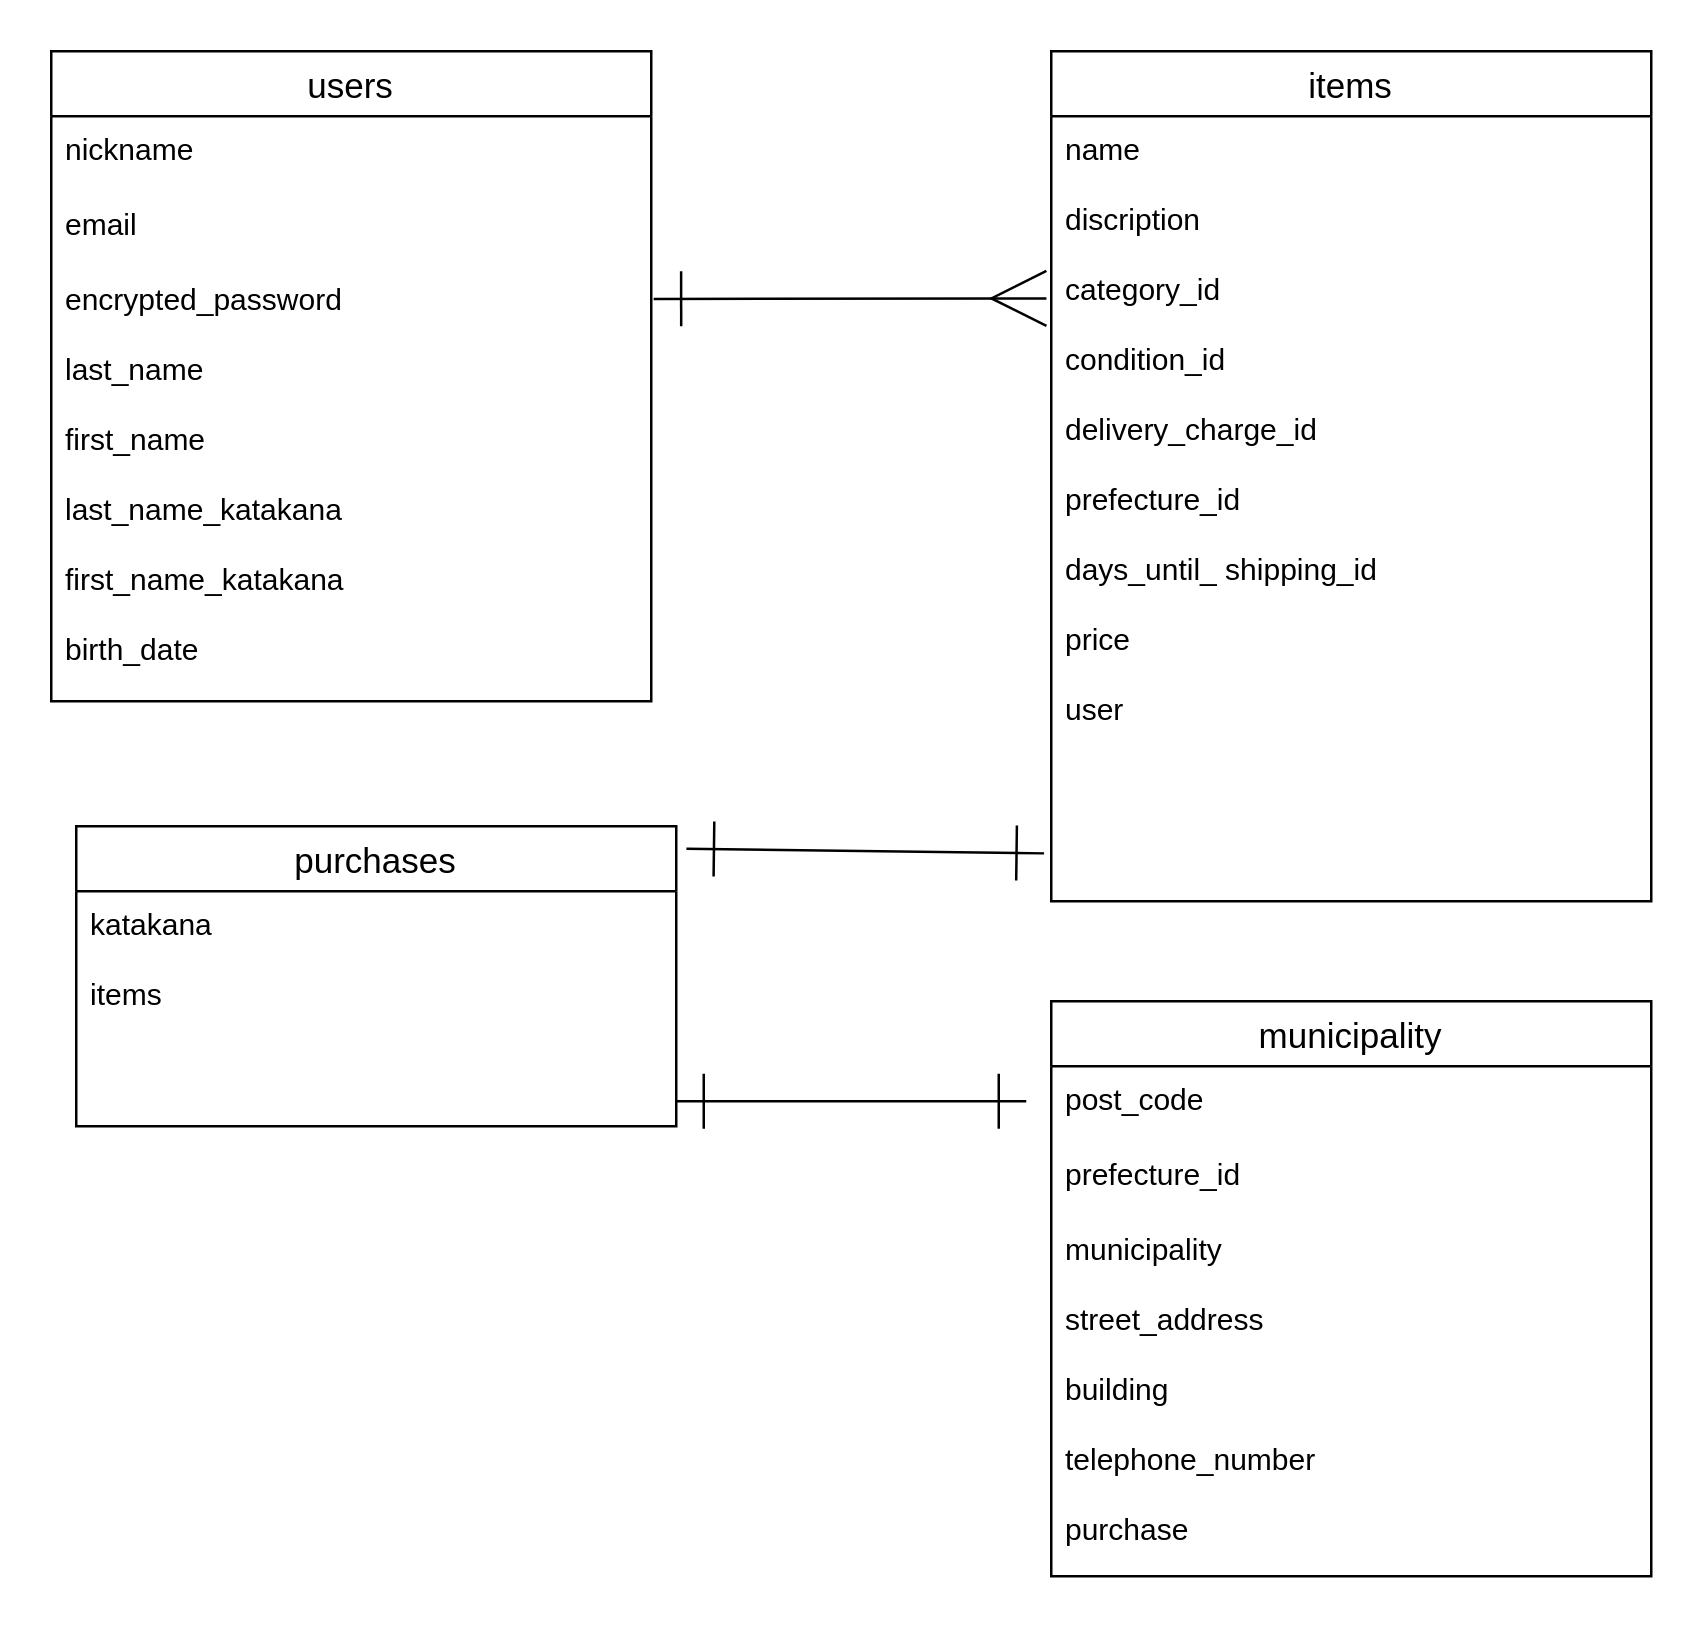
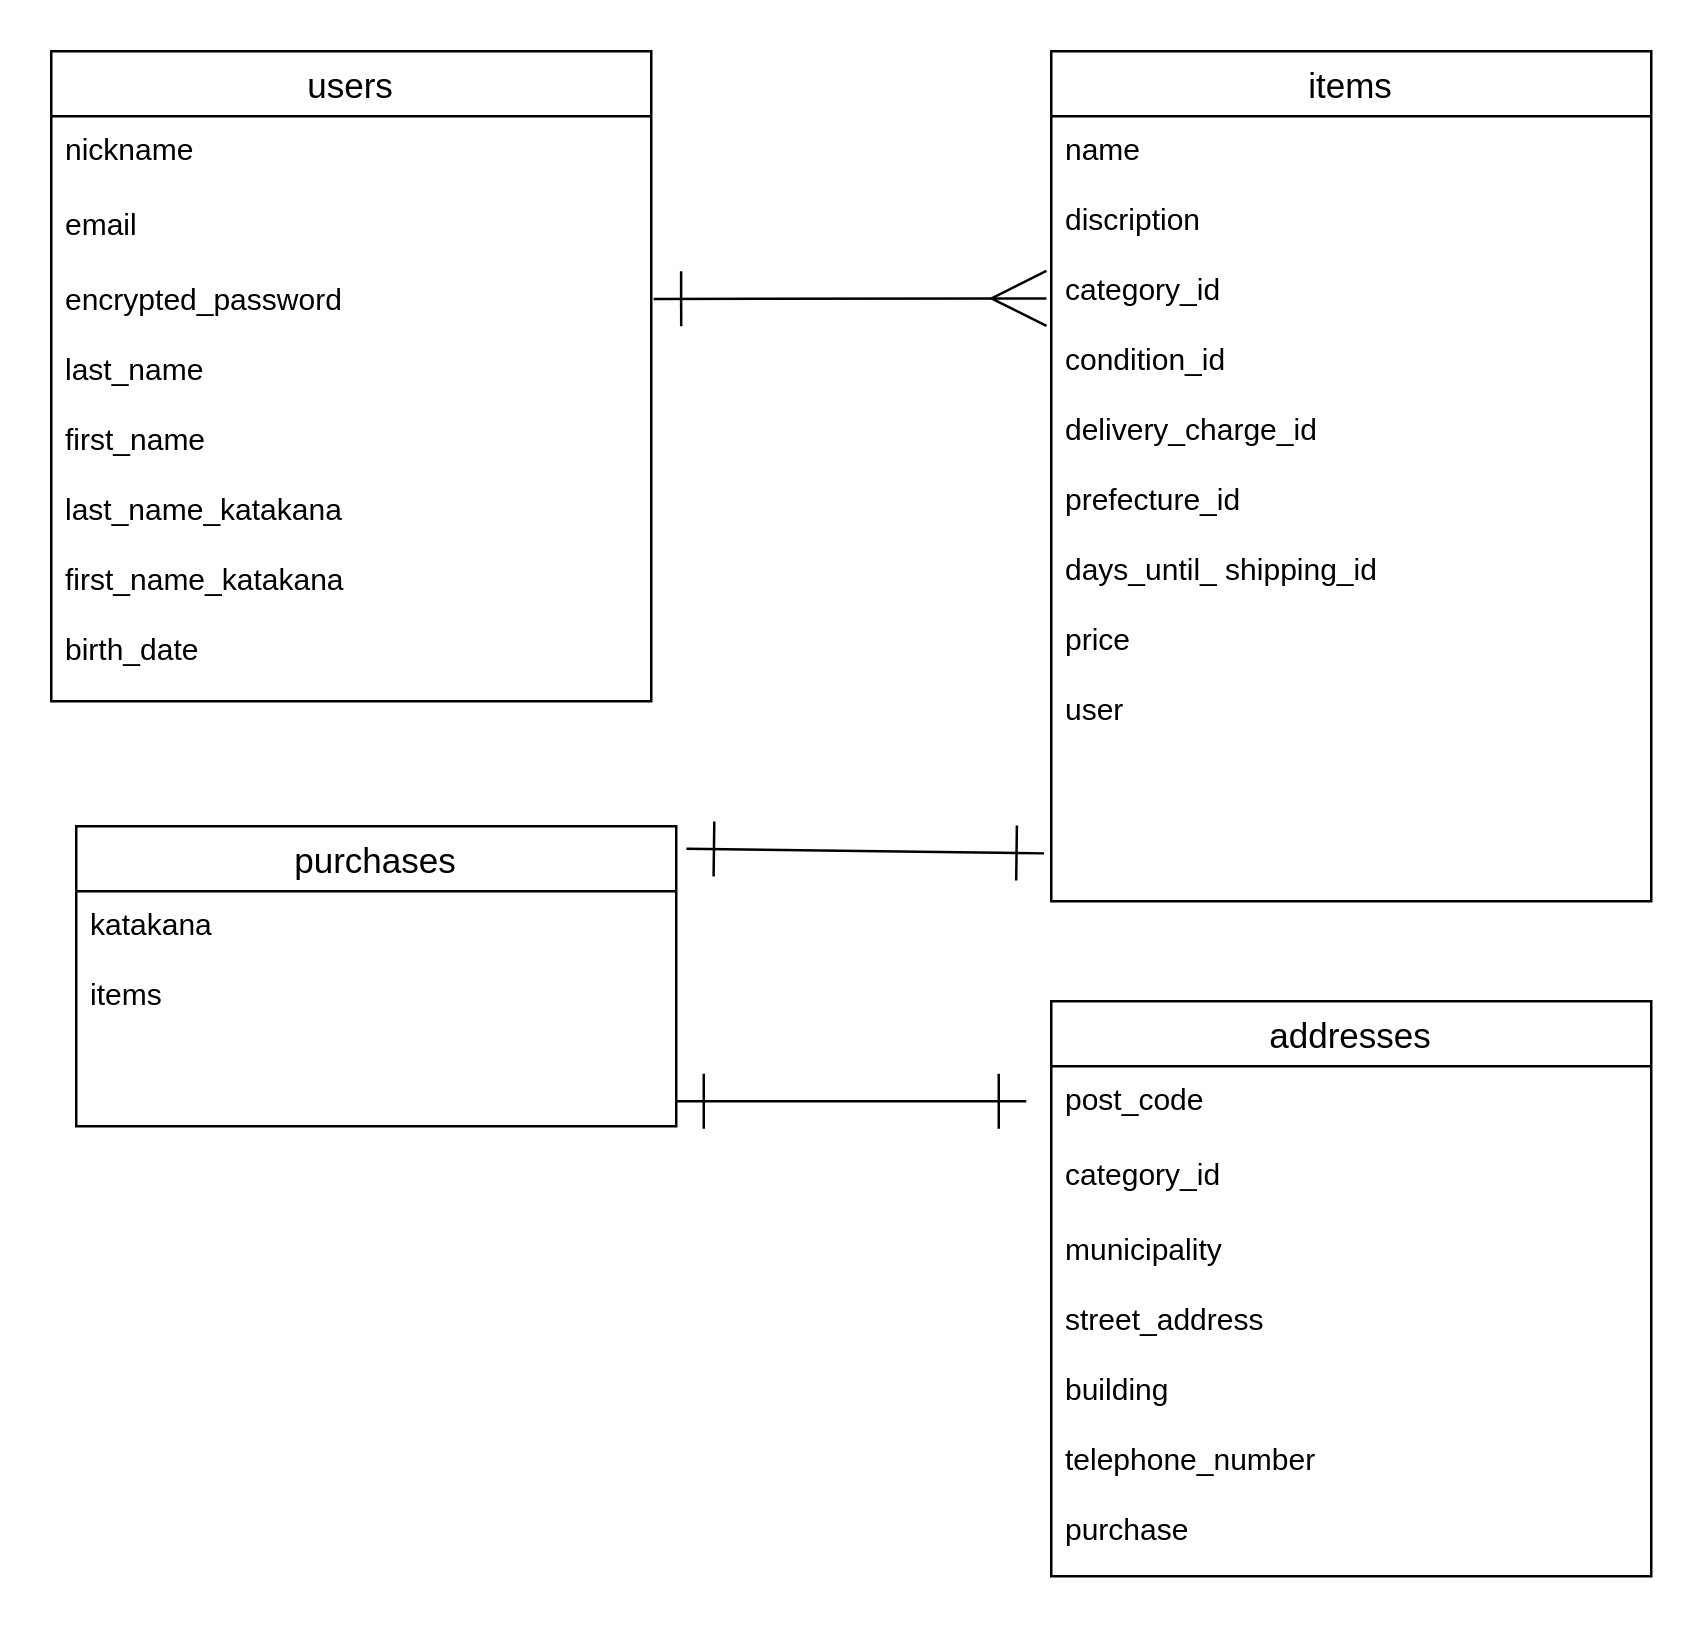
node "municipality": label "municipality" -> "addresses"
node "prefecture_id": label "prefecture_id" -> "category_id"
